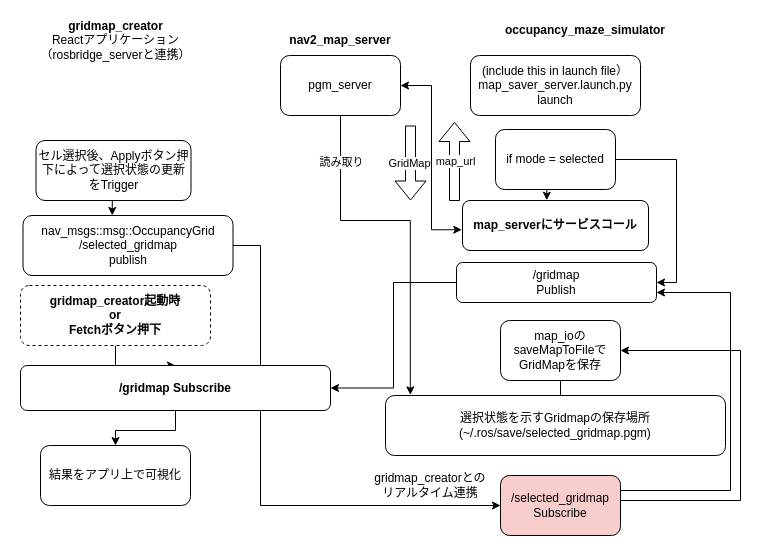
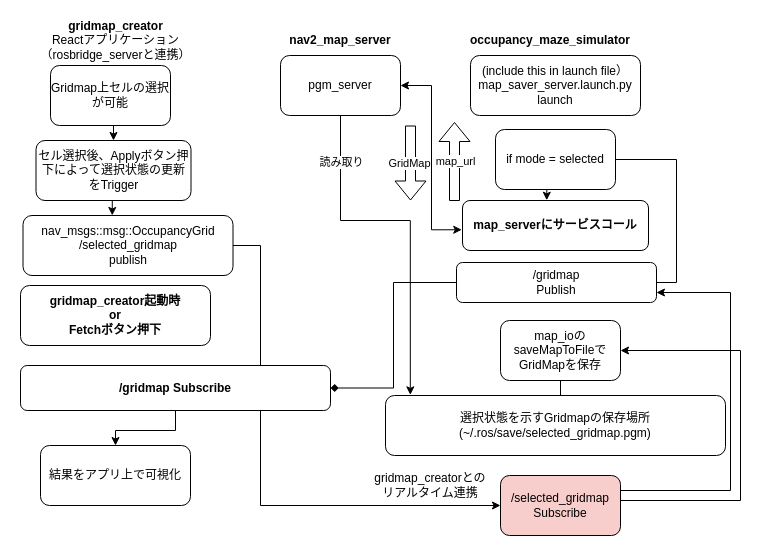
node "occupancy_maze_simulator": moved (586, 31) -> (551, 41)
node "Gridmap上セルの選択が可能": added
edge "Gridmap上セルの選択が可能" -> "セル選択後、Applyボタン押下によって選択状態の更新をTrigger": added
edge "if mode = selected" -> "/gridmap Publish": arrowhead classic -> none
node "gridmap_creator起動時 or Fetchボタン押下": style dashed -> solid
edge "gridmap_creator起動時 or Fetchボタン押下" -> "/gridmap Subscribe": removed
edge "/gridmap Publish" -> "/gridmap Subscribe": arrowhead classic -> diamond
